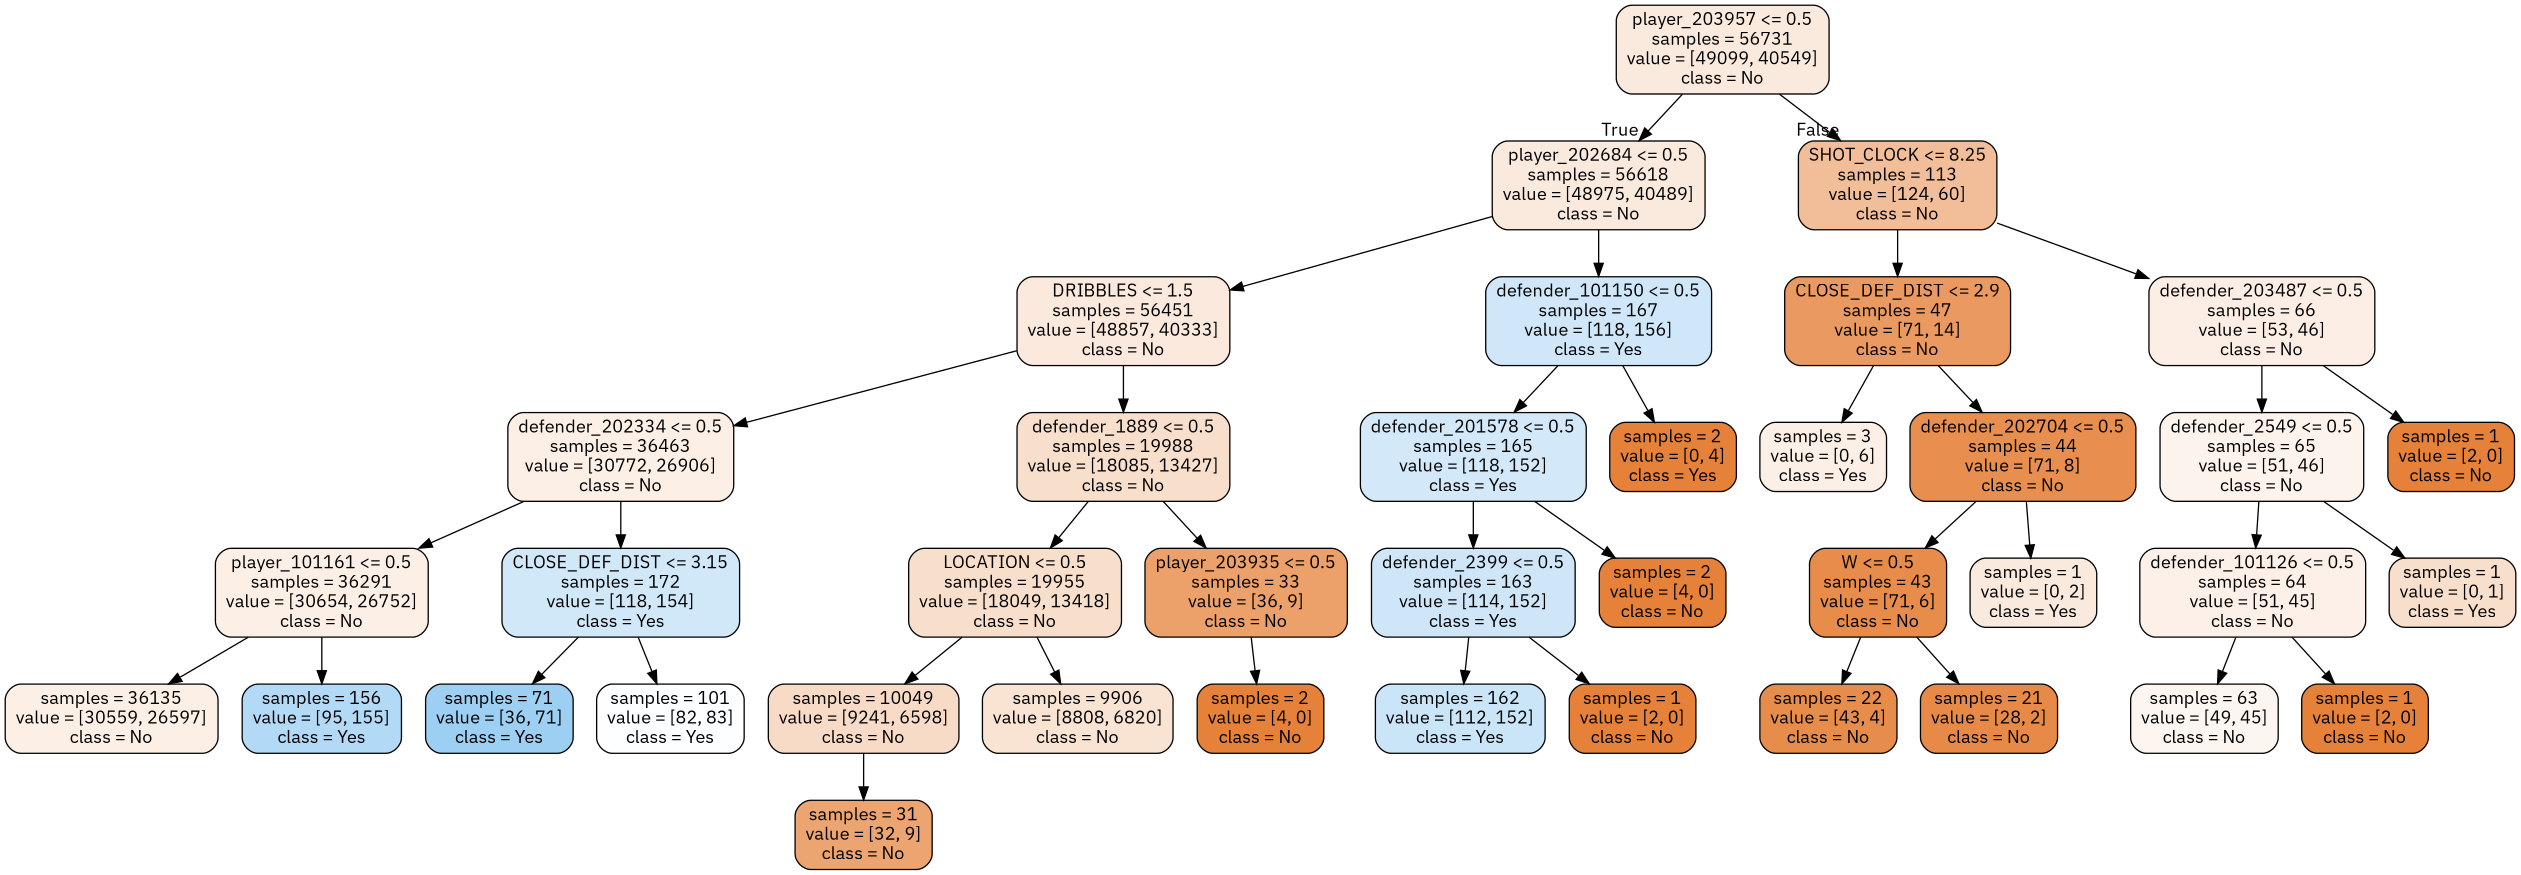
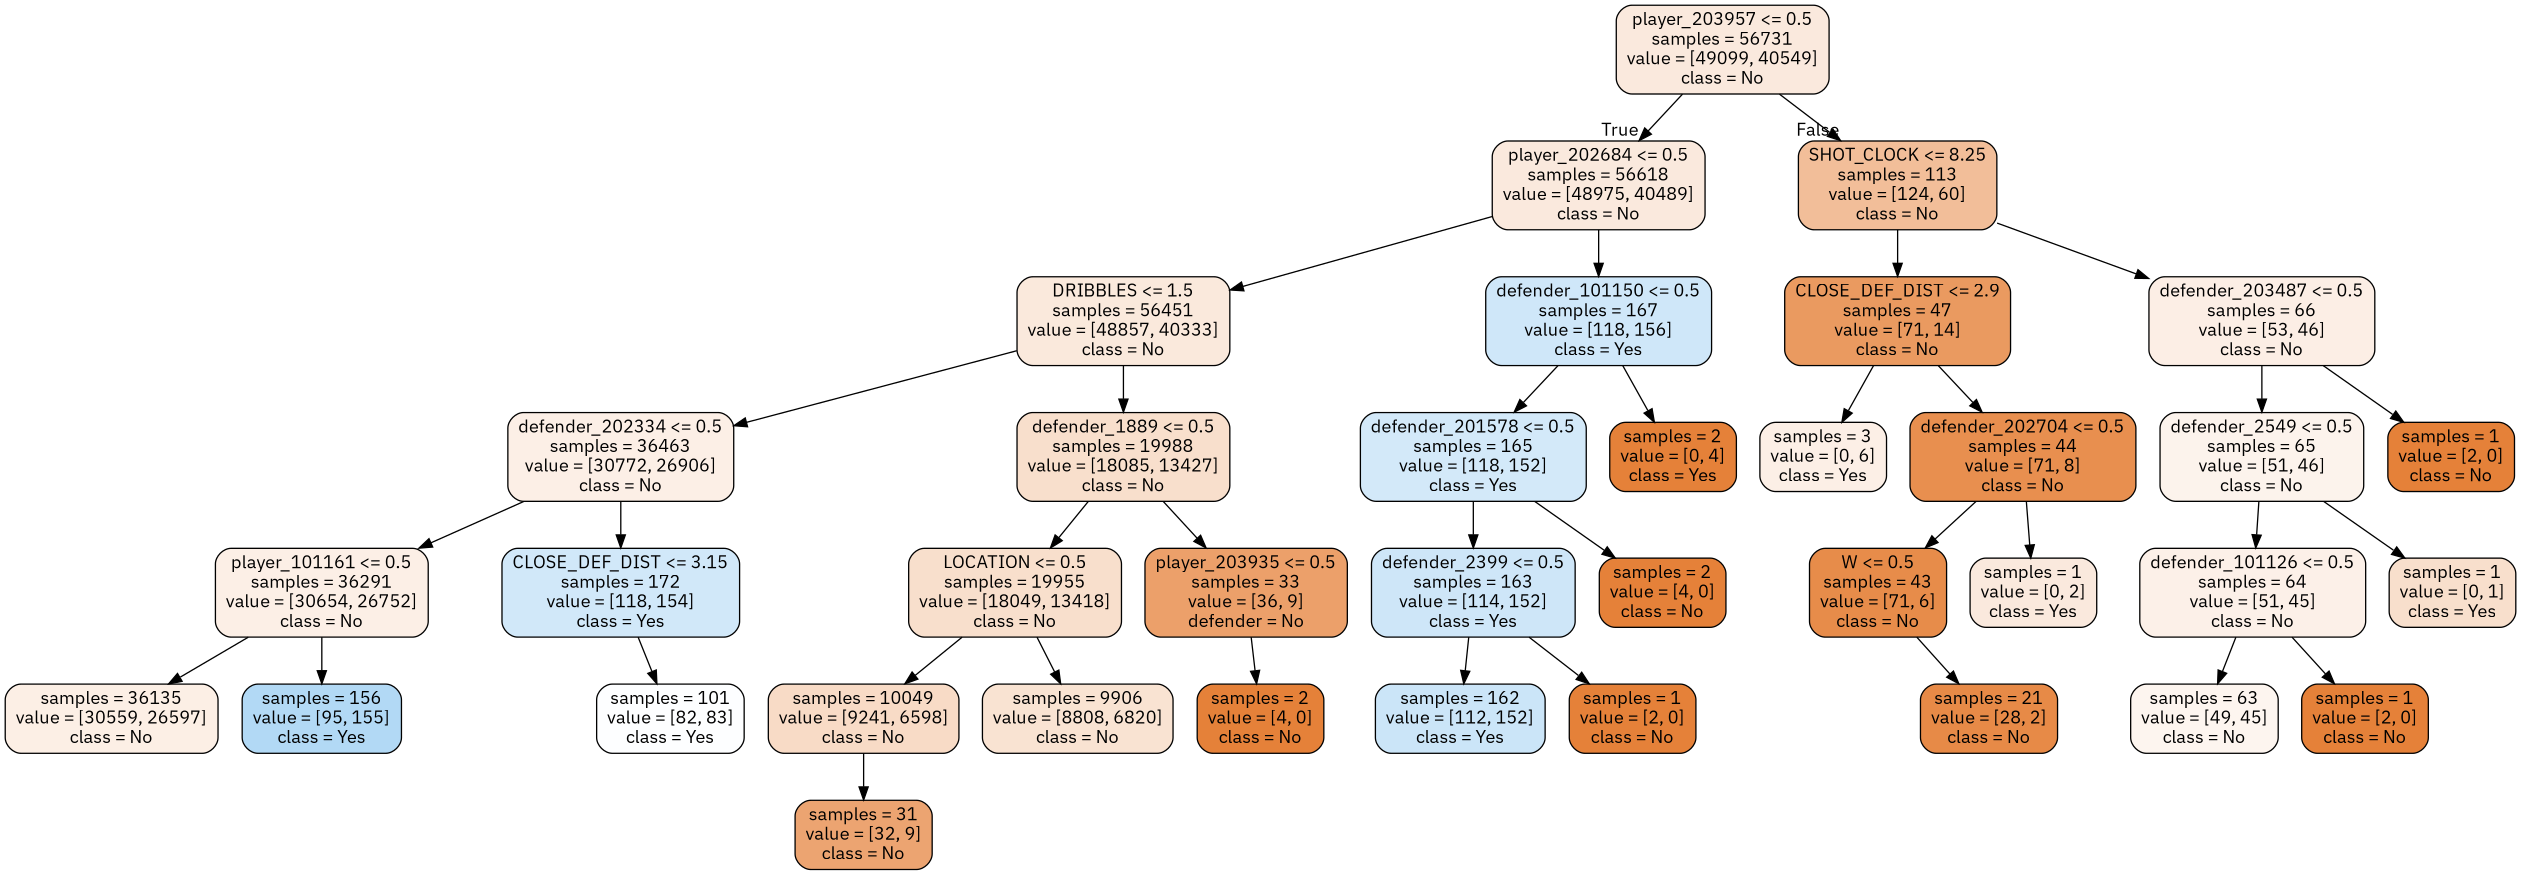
node "player_203935 <= 0.5 samples = 33 value = [36, 9] class = No": label "player_203935 <= 0.5 samples = 33 value = [36, 9] class = No" -> "player_203935 <= 0.5 samples = 33 value = [36, 9] defender = No"
node "samples = 71 value = [36, 71] class = Yes": removed
node "samples = 22 value = [43, 4] class = No": removed
